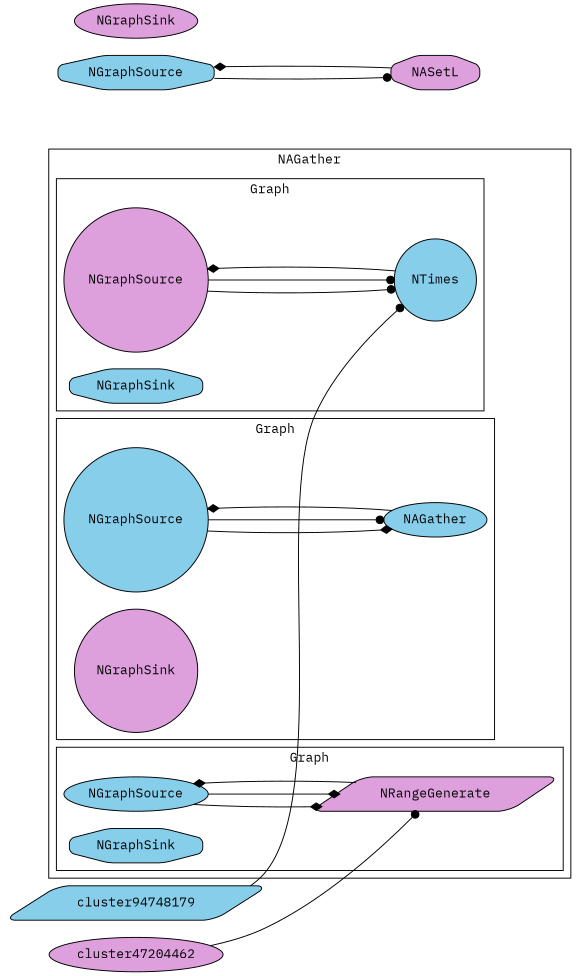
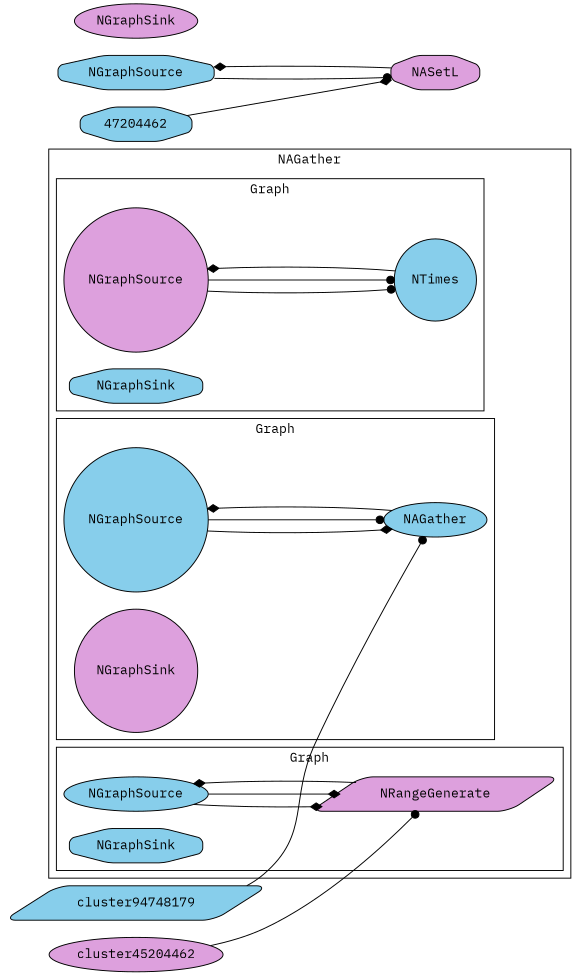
node "47204462": added
edge "cluster94748179" -> "NTimes": now "cluster94748179" -> "NAGather"
node "cluster47204462": label "cluster47204462" -> "cluster45204462"
